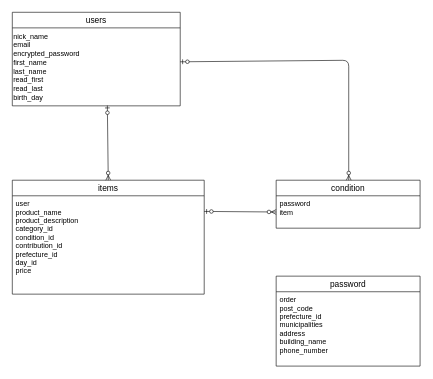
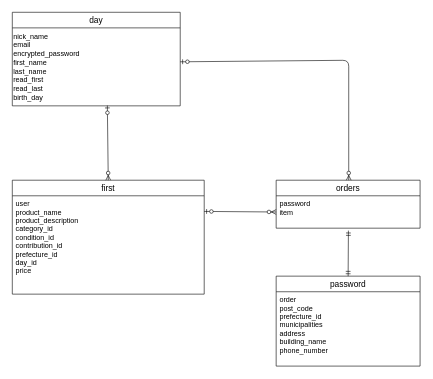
node "users": label "users" -> "day"
node "items": label "items" -> "first"
node "condition": label "condition" -> "orders"
edge "password item" -- "password": added
